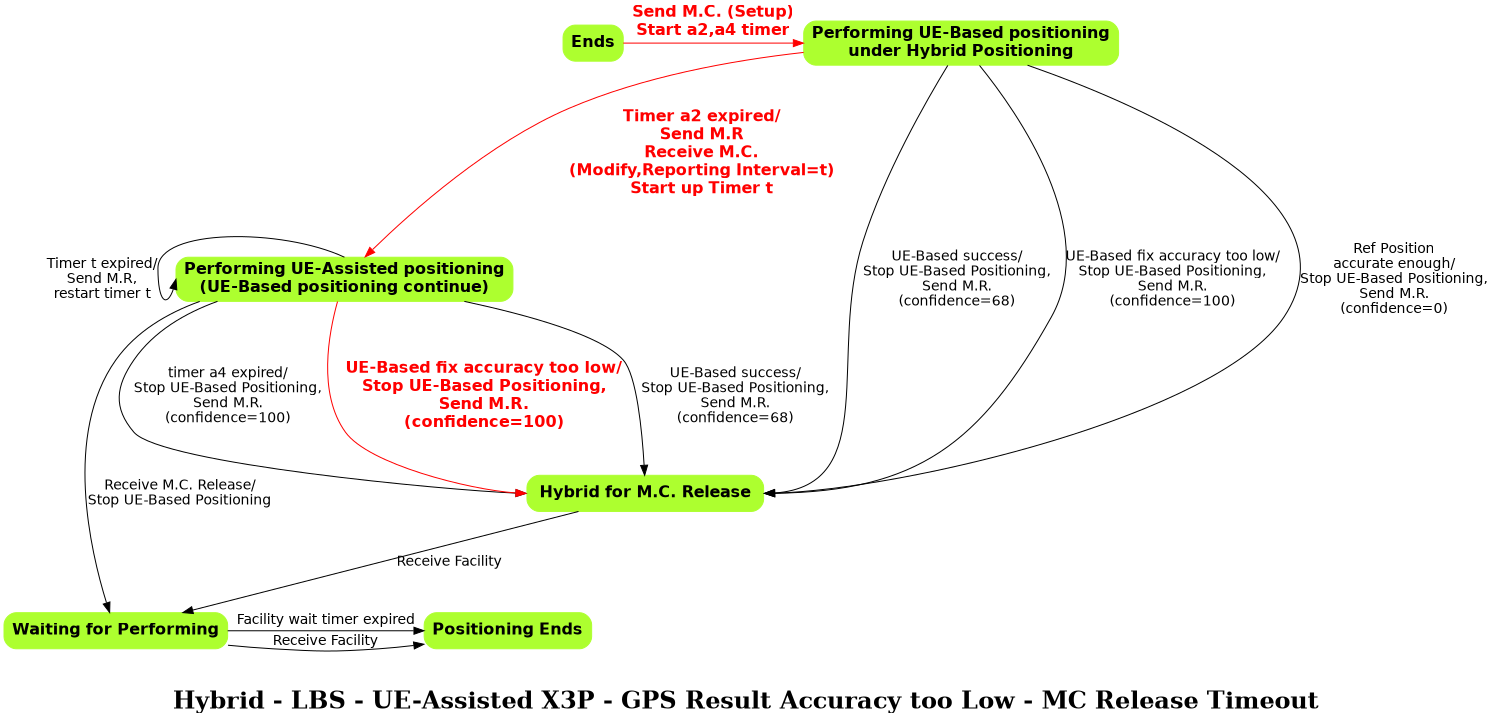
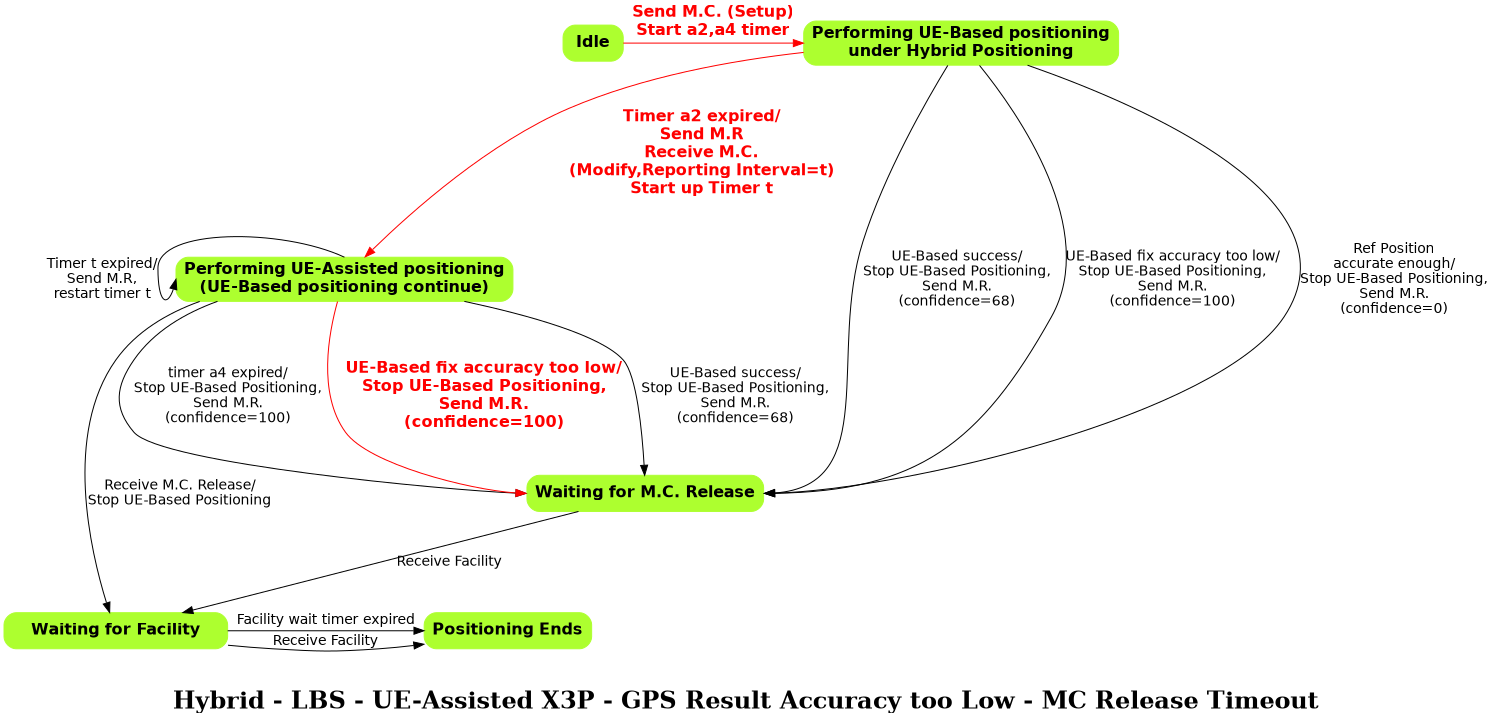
node "Ends": label "Ends" -> "Idle"
node "Hybrid for M.C. Release": label "Hybrid for M.C. Release" -> "Waiting for M.C. Release"
node "Waiting for Performing": label "Waiting for Performing" -> "Waiting for Facility"
